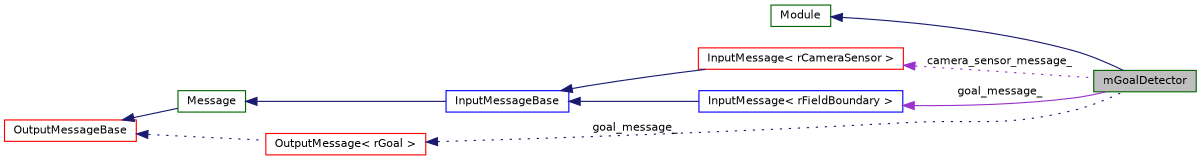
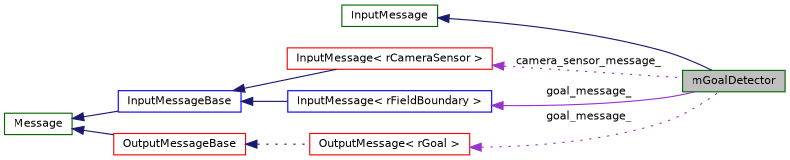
node "Module": label "Module" -> "InputMessage"
edge "Message" -> "OutputMessageBase": reversed
edge "mGoalDetector" -> "OutputMessage< rGoal >": color midnightblue -> darkorchid3
